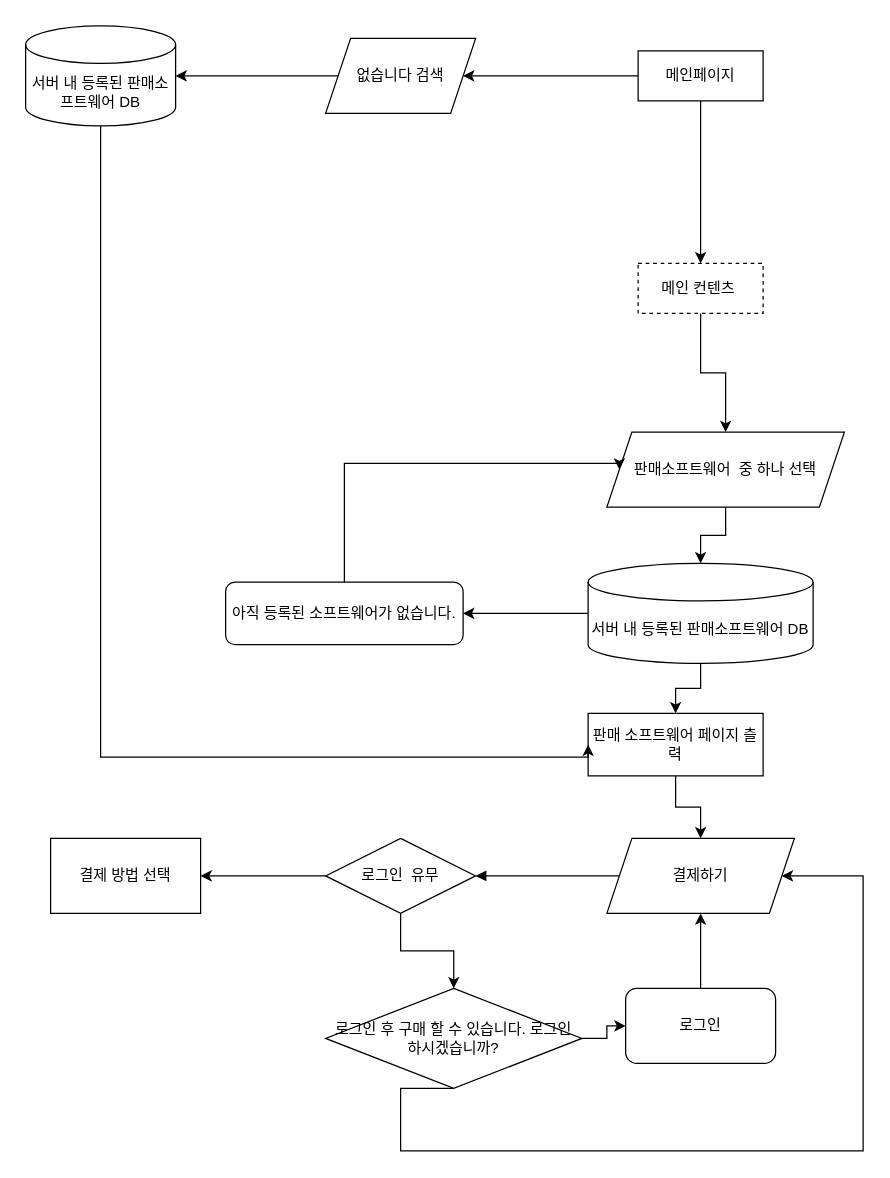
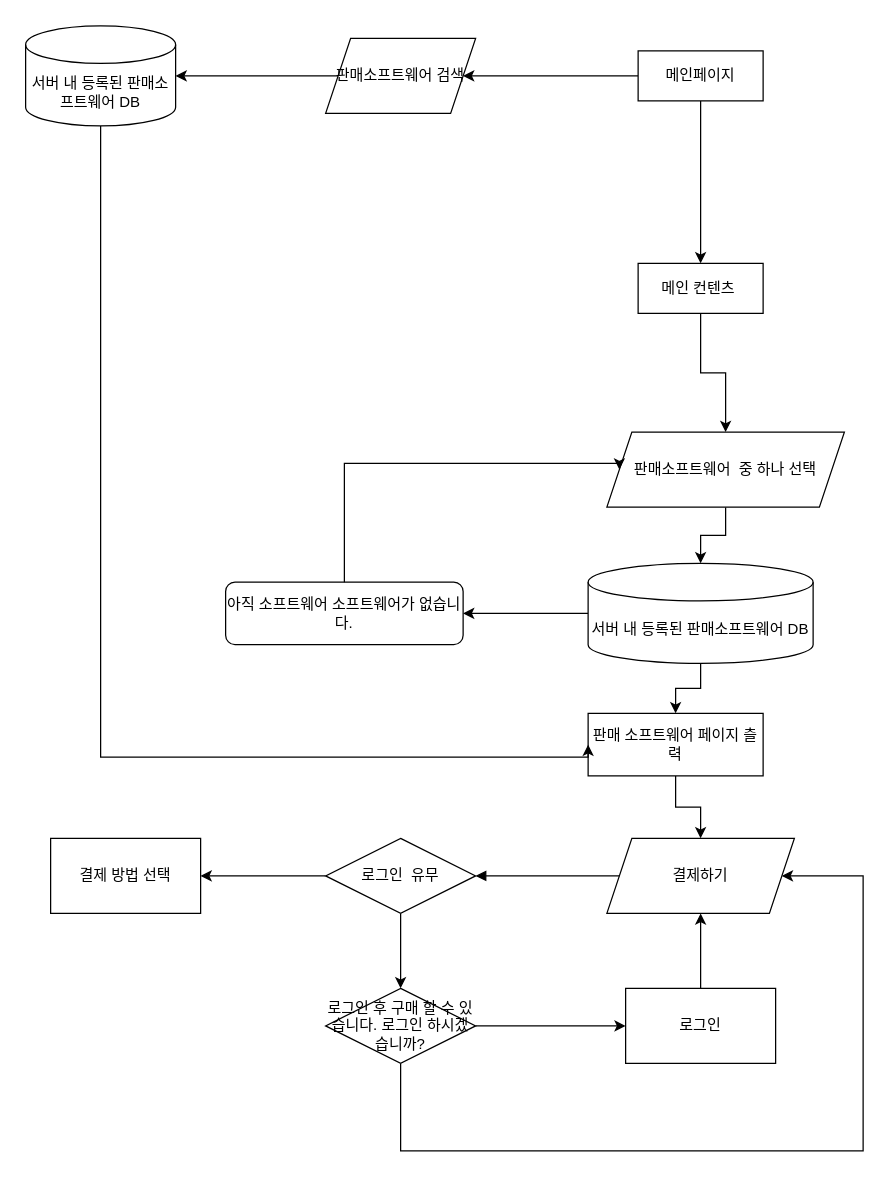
node "없습니다 검색": label "없습니다 검색" -> "판매소프트웨어 검색"
node "메인 컨텐츠": style dashed -> solid
node "아직 등록된 소프트웨어가 없습니다.": label "아직 등록된 소프트웨어가 없습니다." -> "아직 소프트웨어 소프트웨어가 없습니다."
node "로그인": shape rounded rectangle -> rectangle
node "로그인 후 구매 할 수 있습니다. 로그인 하시겠습니까?": size 256x100 -> 150x75
